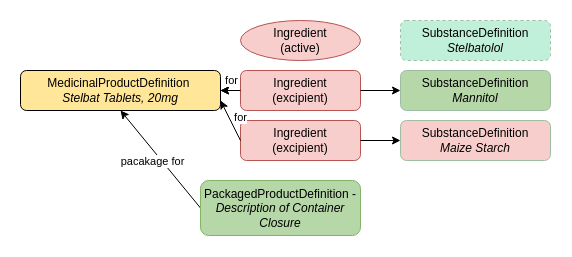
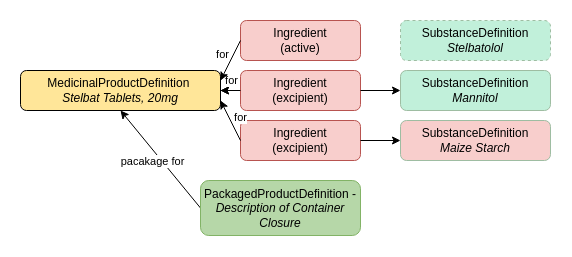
node "Ingredient (active)": shape ellipse -> rounded rectangle
edge "Ingredient (active)" -> "MedicinalProductDefinition Stelbat Tablets, 20mg": added, label "for"
node "SubstanceDefinition Mannitol": fillcolor #b6d7a8 -> #c1f0da
